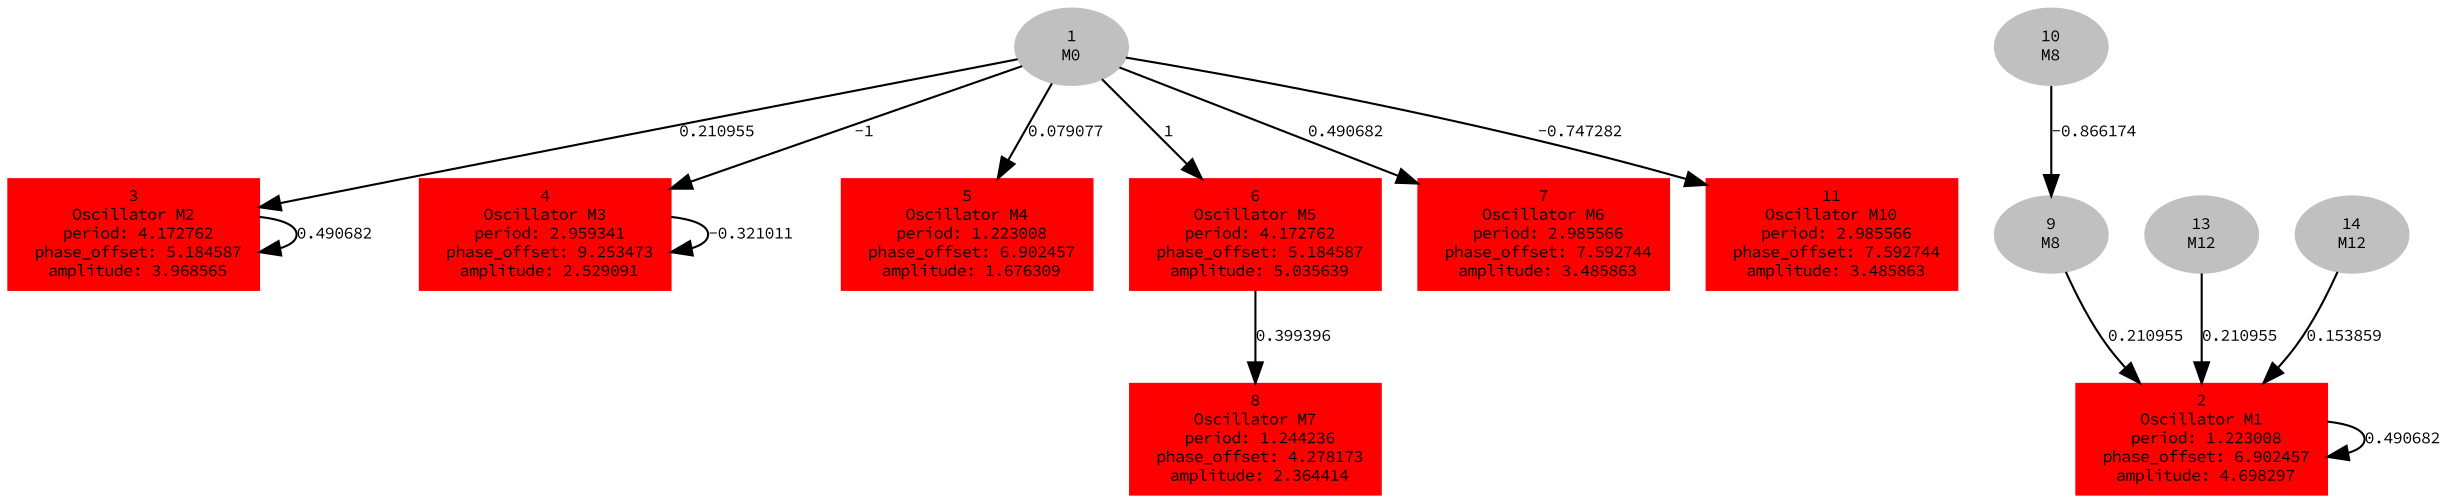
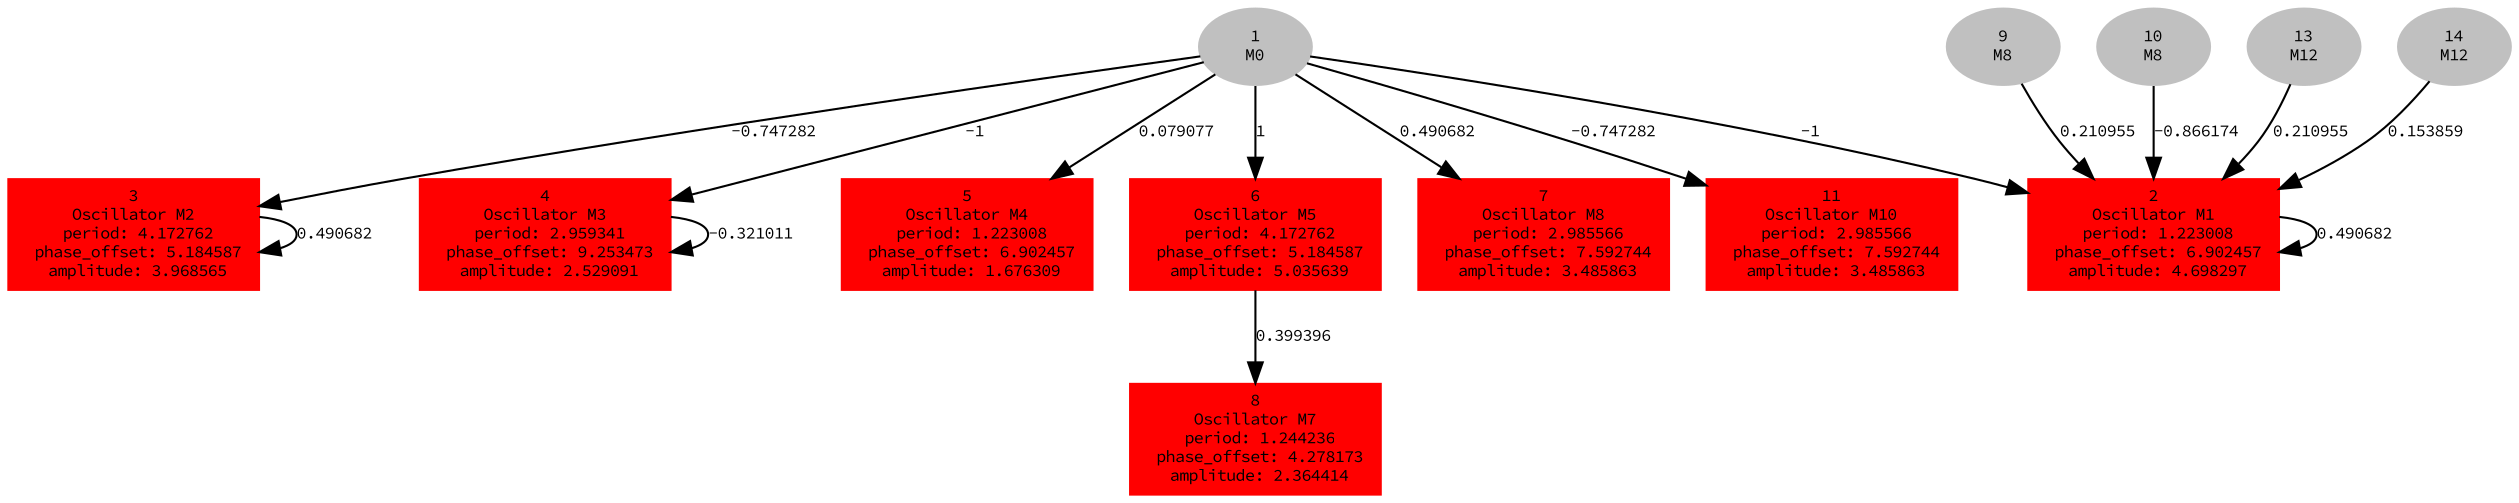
edge "1" -> "2": added, label "-1"
edge "10" -> "9": now "10" -> "2"
edge "1" -> "3": label "0.210955 " -> "-0.747282 "
node "7": text "Oscillator M6" -> "Oscillator M8"
